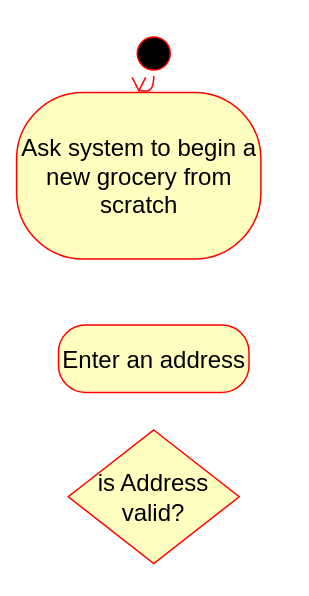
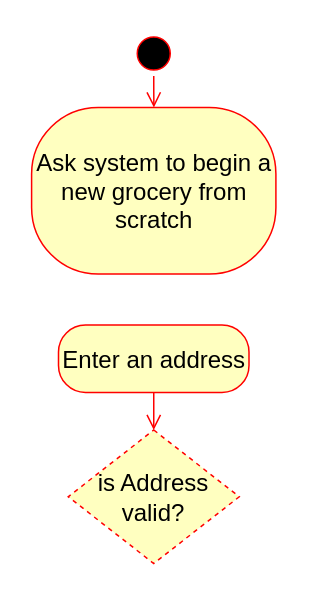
node "Ask system to begin a new grocery from scratch": moved (139, 176) -> (154, 191)
edge "Enter an address" -> "is Address valid?": added
node "is Address valid?": style solid -> dashed
